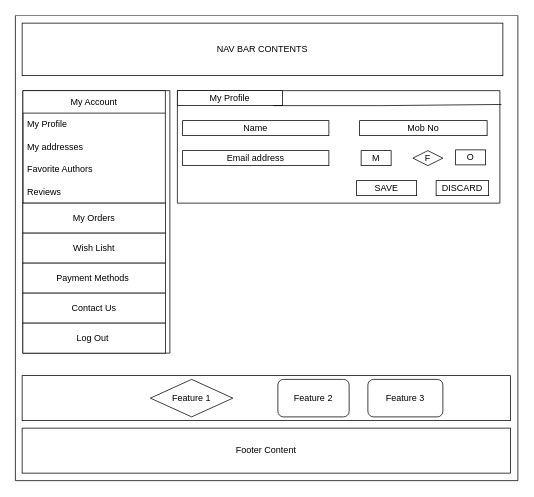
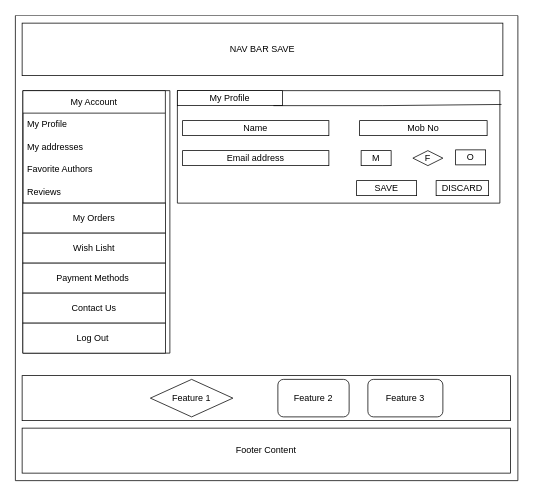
node "NAV BAR CONTENTS": label "NAV BAR CONTENTS" -> "NAV BAR SAVE"
